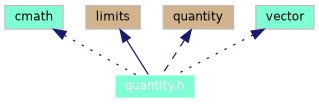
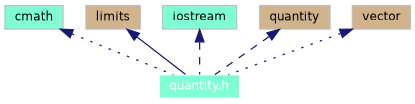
node "iostream": added
node "vector": fillcolor aquamarine -> tan
